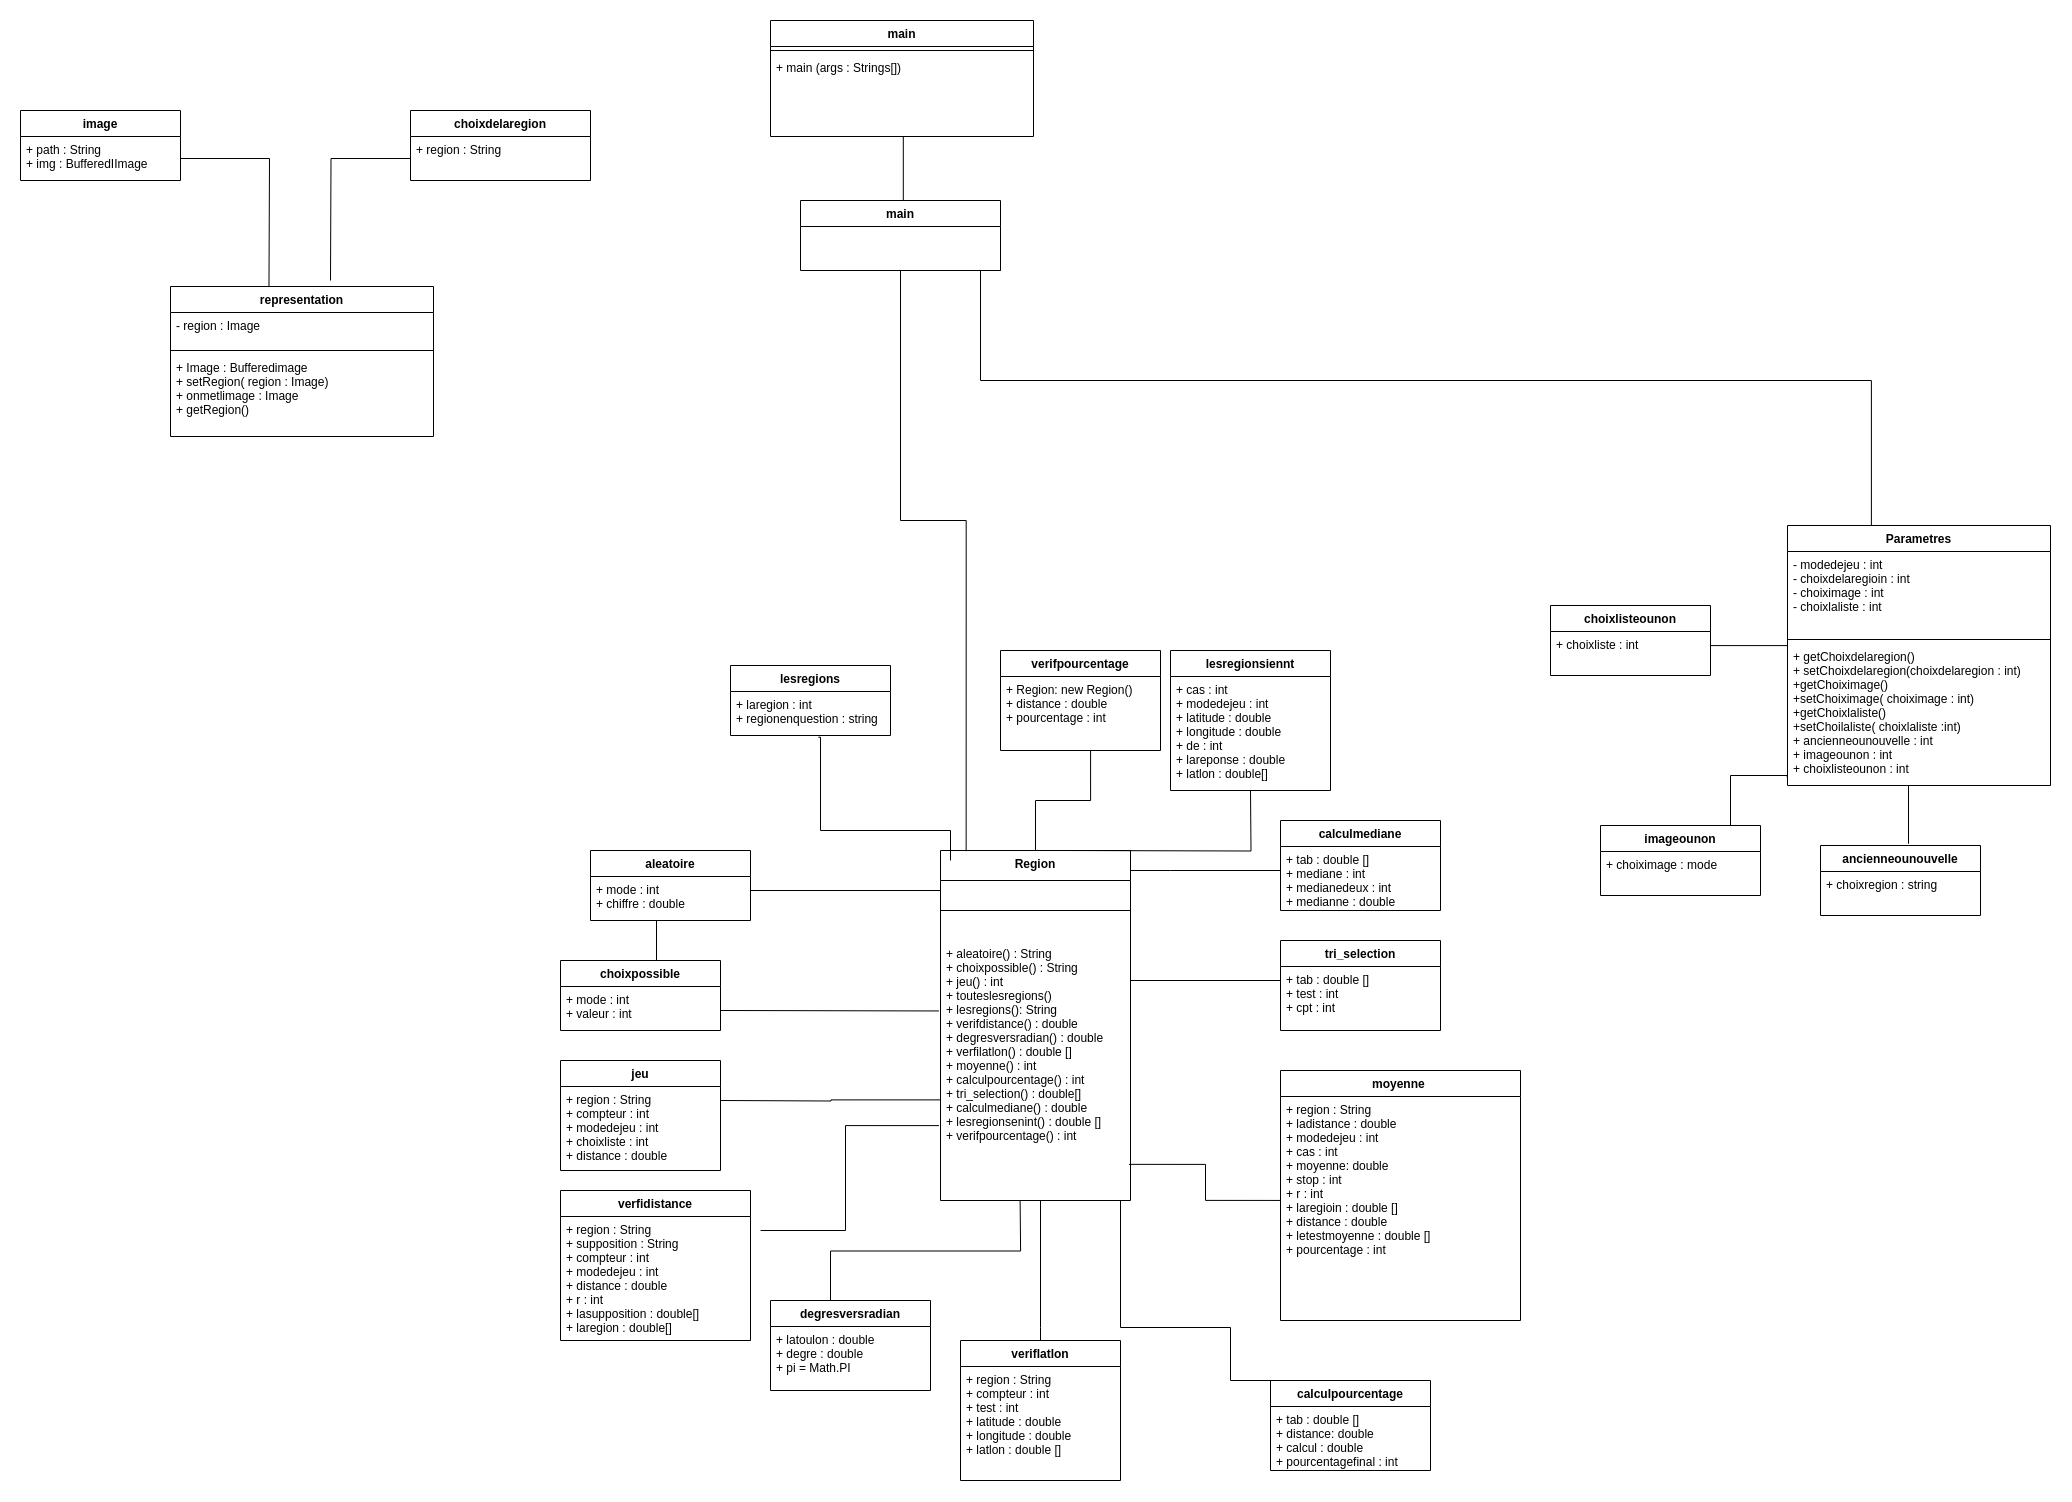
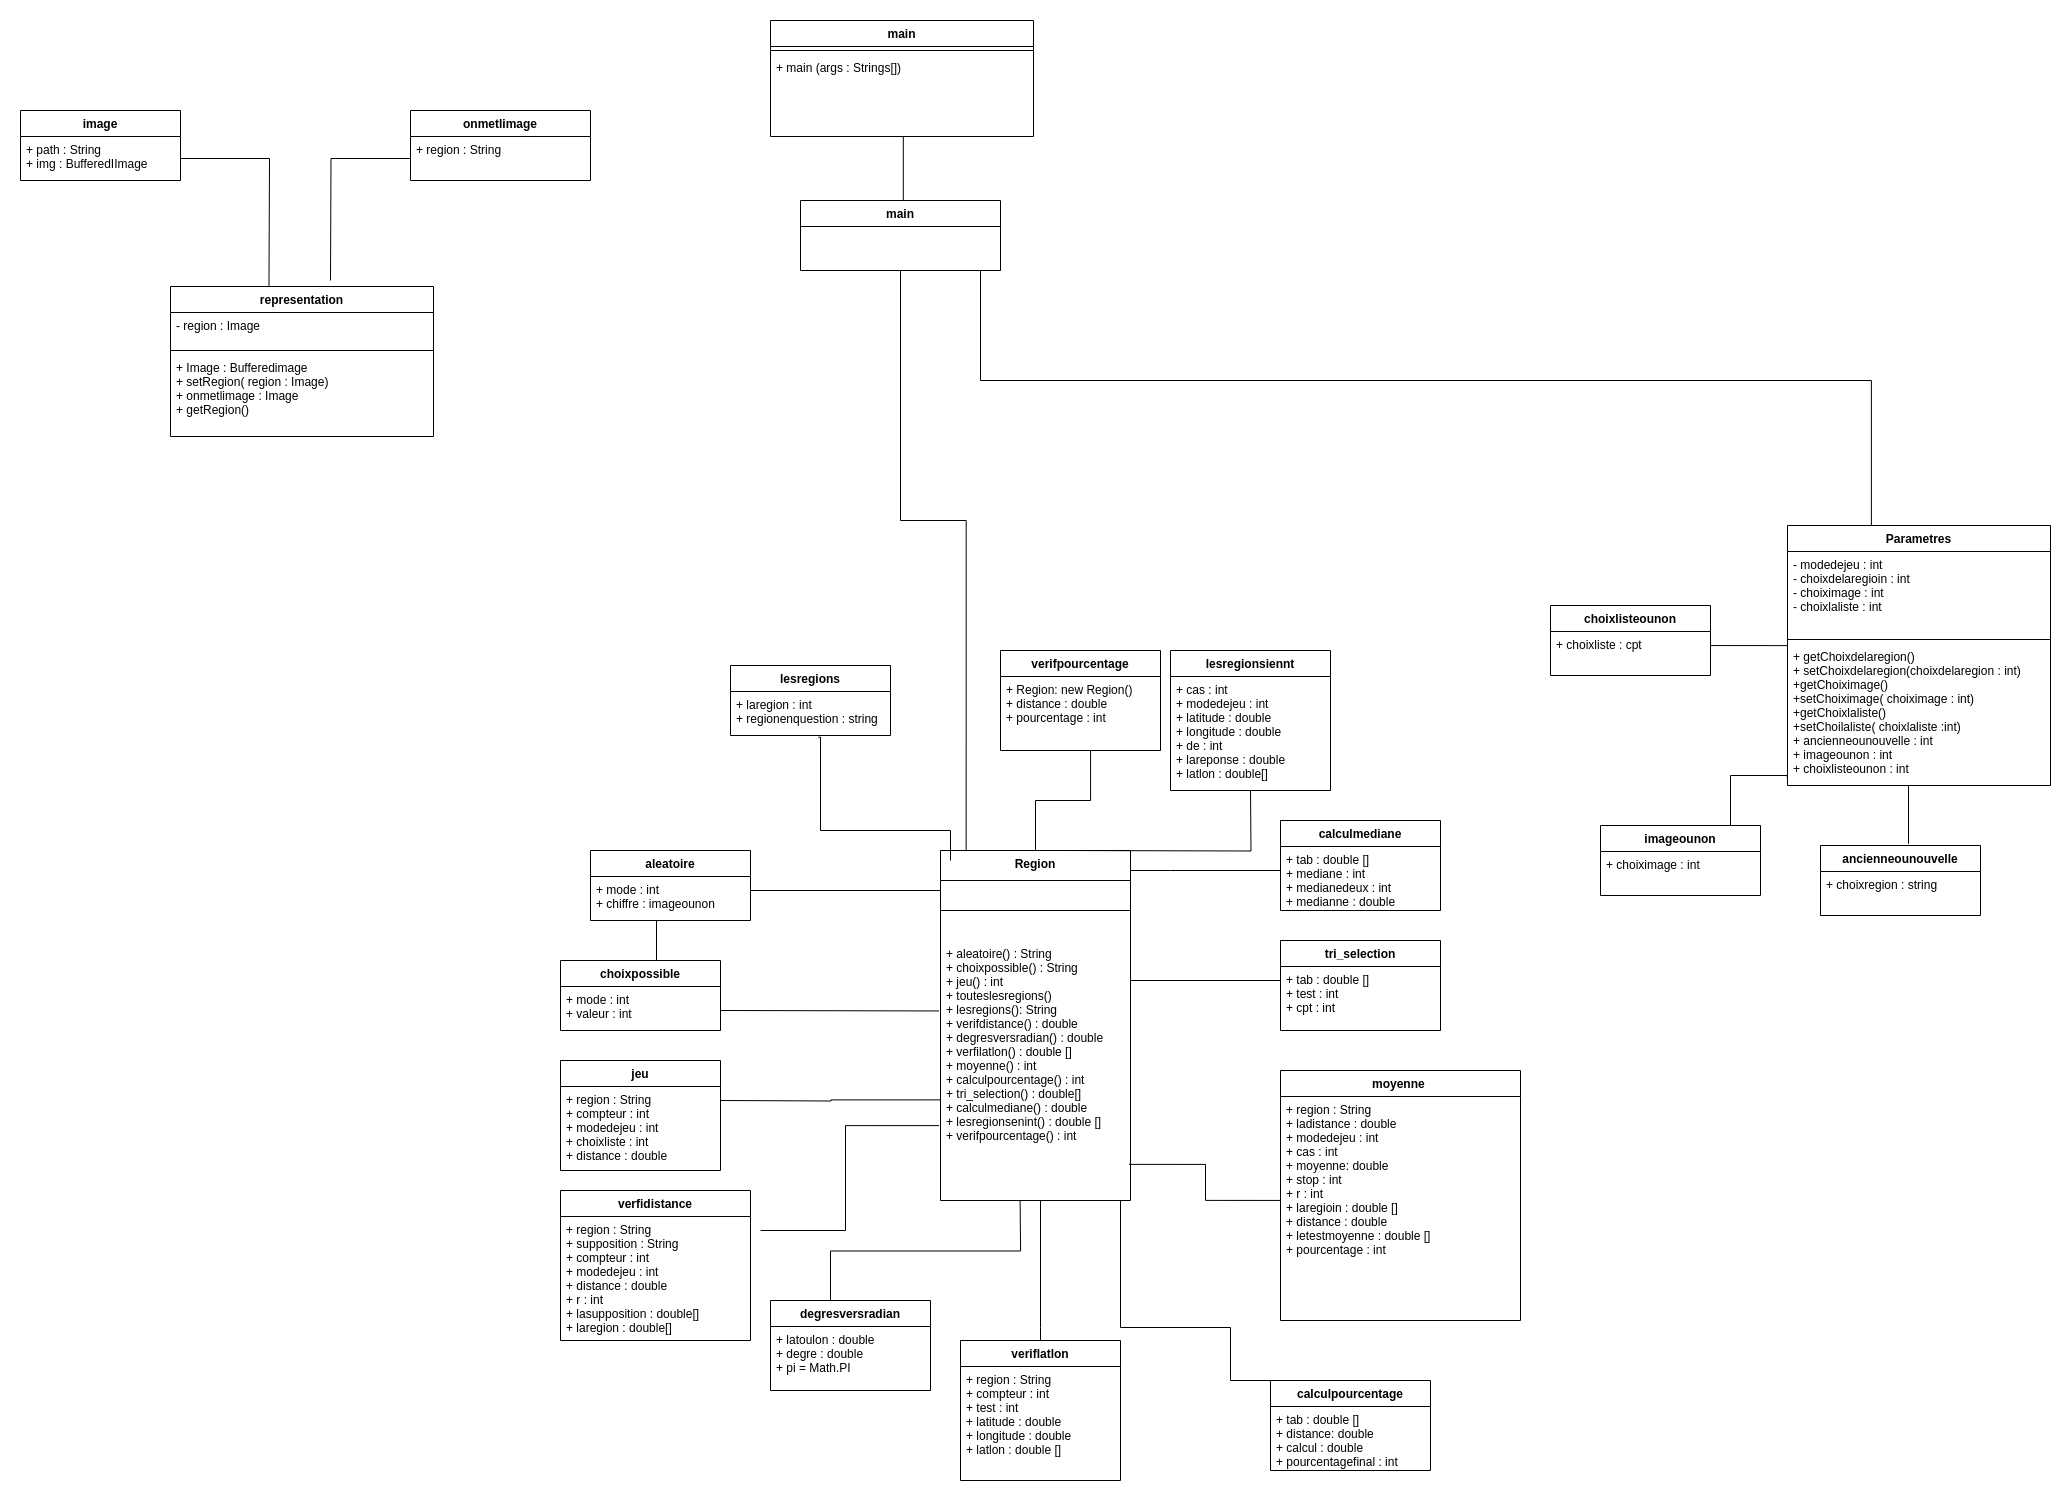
node "choixdelaregion": label "choixdelaregion" -> "onmetlimage"
node "+ choixliste : int": label "+ choixliste : int" -> "+ choixliste : cpt"
node "+ choiximage : mode": label "+ choiximage : mode" -> "+ choiximage : int"
node "+ mode : int + chiffre : double": label "+ mode : int + chiffre : double" -> "+ mode : int + chiffre : imageounon"
